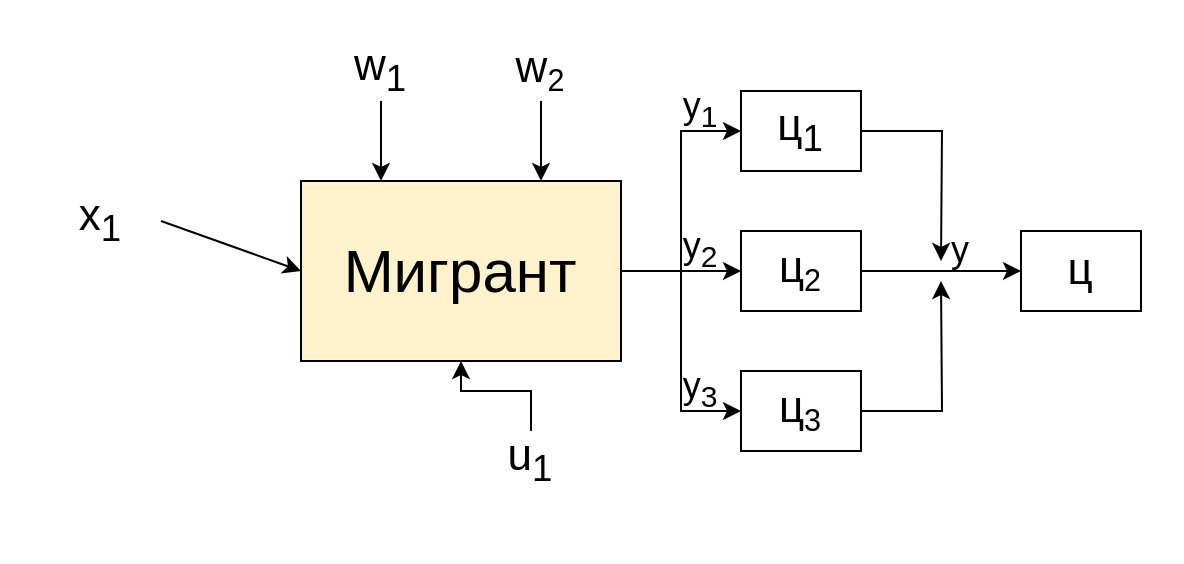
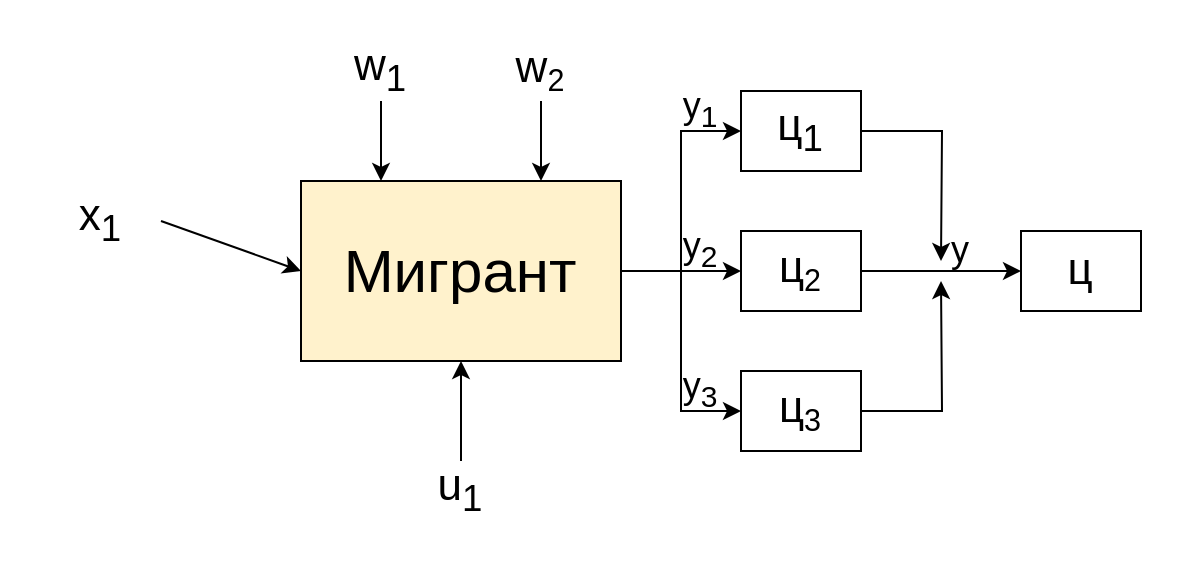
node "u1": moved (531, 461) -> (461, 491)
